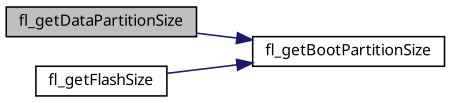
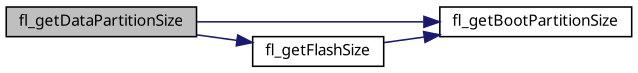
edge "fl_getDataPartitionSize" -> "fl_getFlashSize": added
